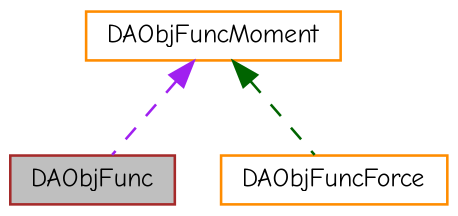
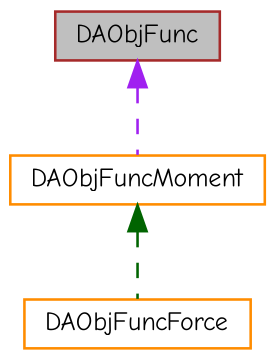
edge "DAObjFunc" -> "DAObjFuncMoment": reversed
